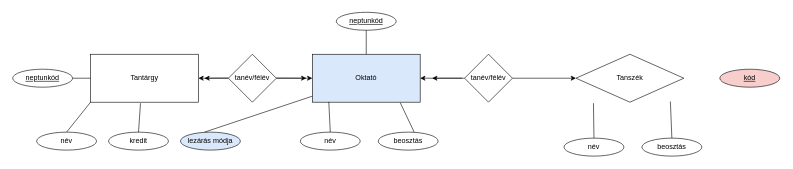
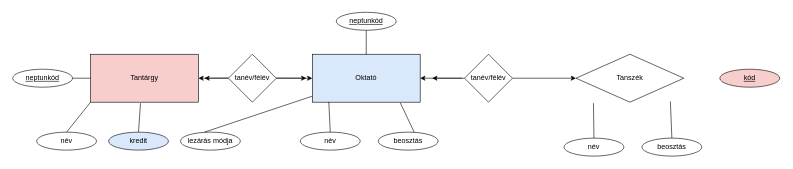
node "Tantárgy": fillcolor #ffffff -> #f8cecc
node "kredit": fillcolor #ffffff -> #dae8fc
node "lezárás módja": fillcolor #dae8fc -> #ffffff
